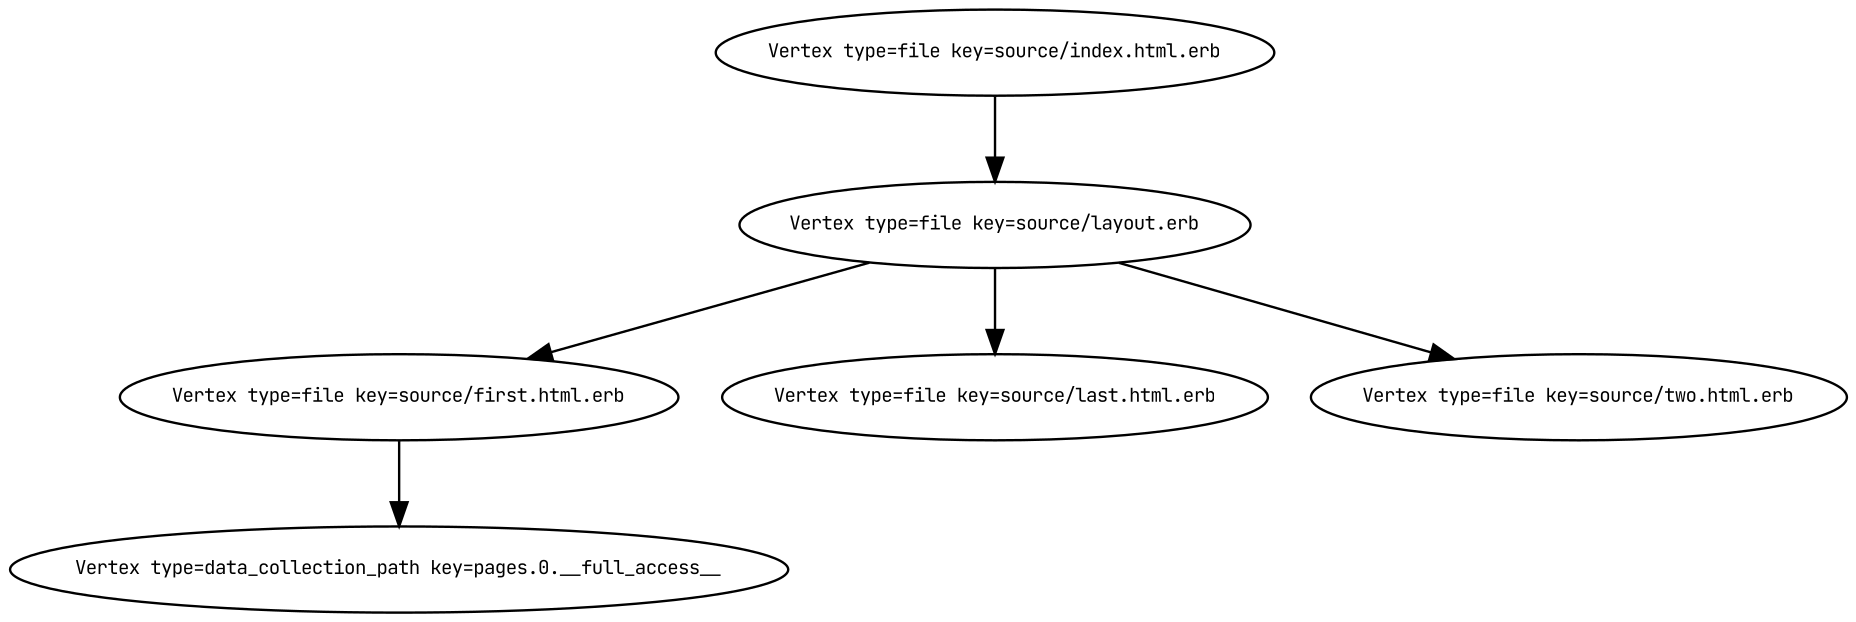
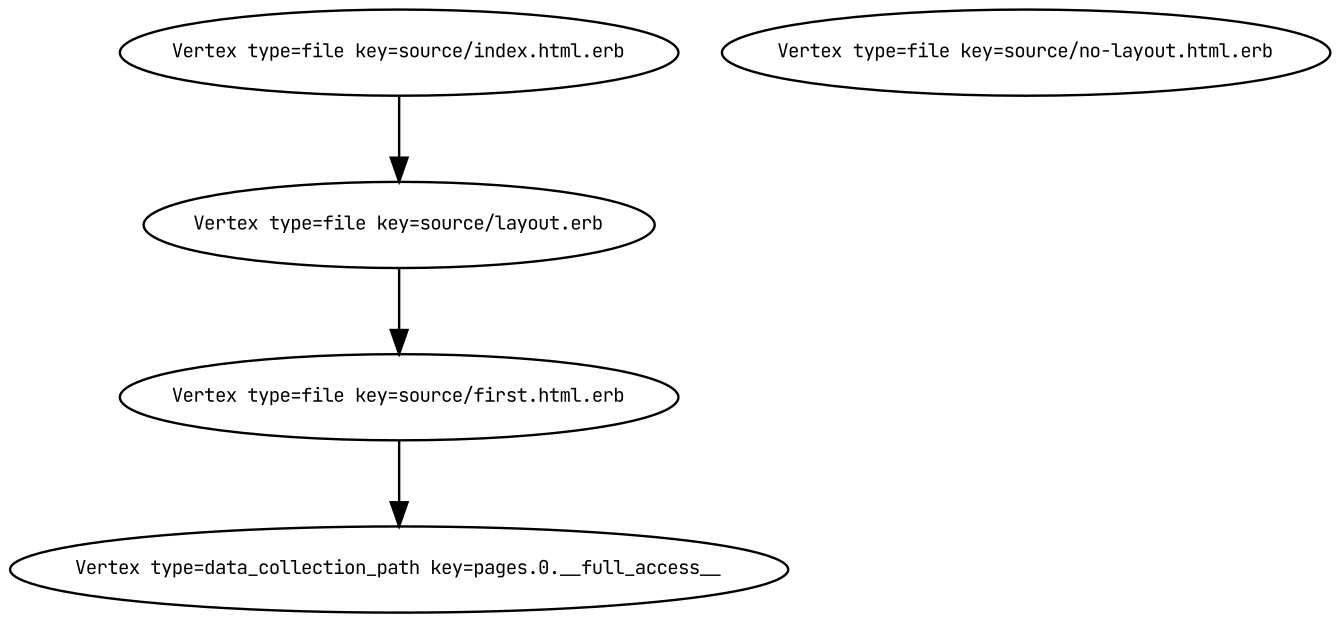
node "Vertex type=file key=source/no-layout.html.erb": added
node "Vertex type=file key=source/last.html.erb": removed
node "Vertex type=file key=source/two.html.erb": removed
